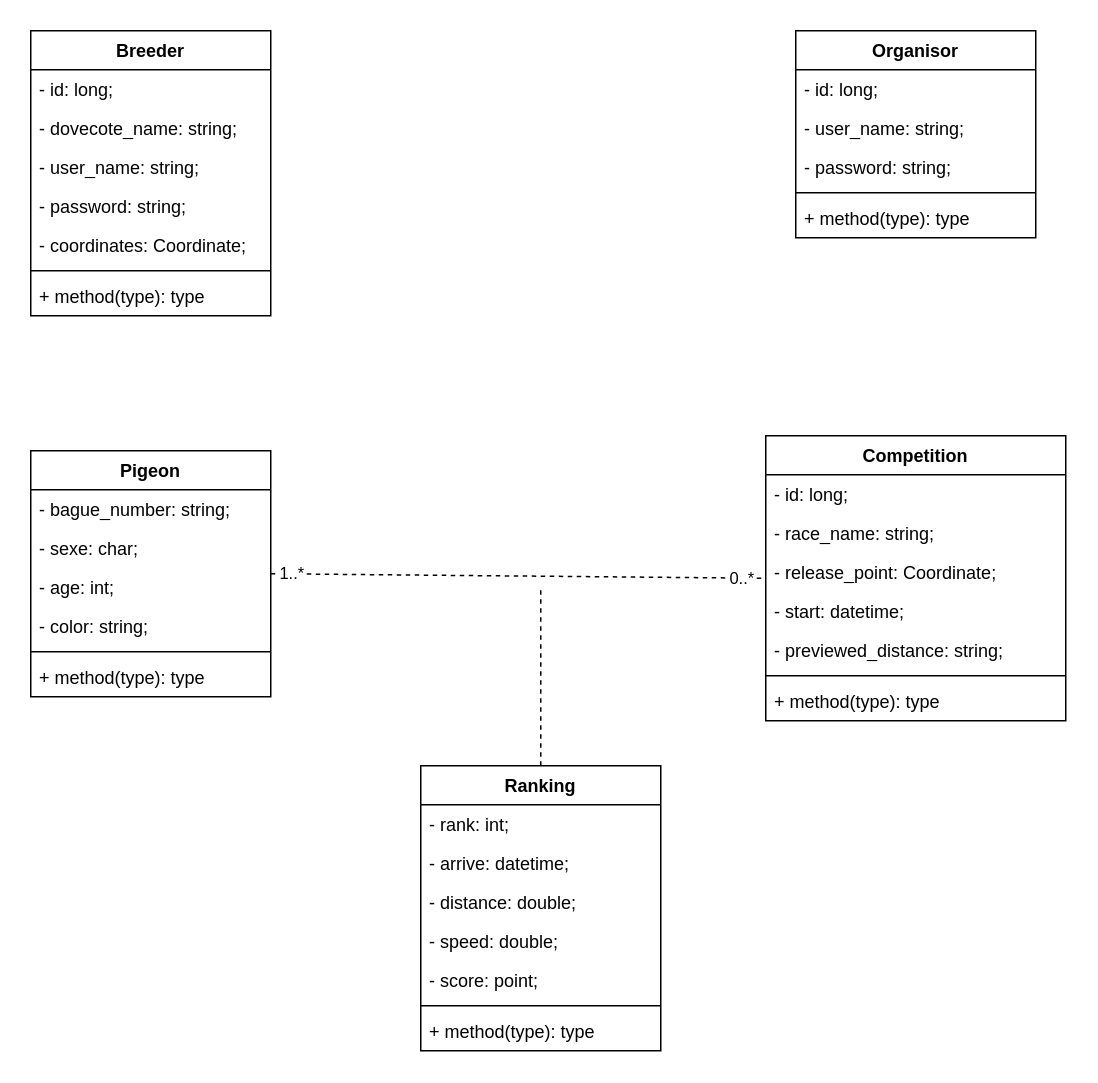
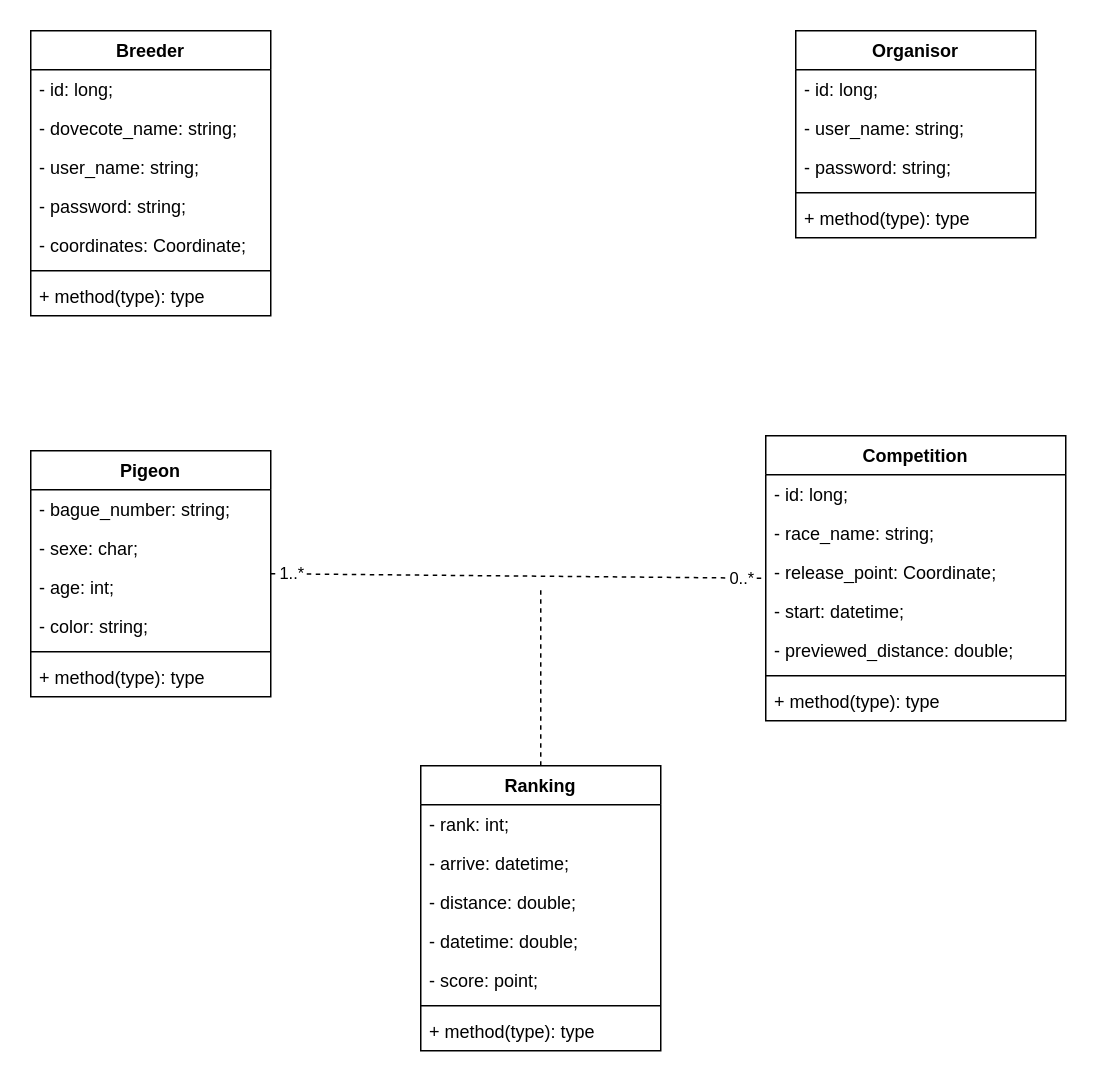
node "- previewed_distance: string;": label "- previewed_distance: string;" -> "- previewed_distance: double;"
node "- speed: double;": label "- speed: double;" -> "- datetime: double;"
